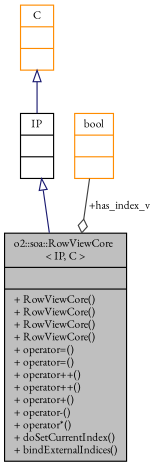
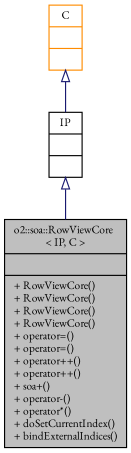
node "bool": removed
node "o2::soa::RowViewCore": text "+ operator+()" -> "+ soa+()"
